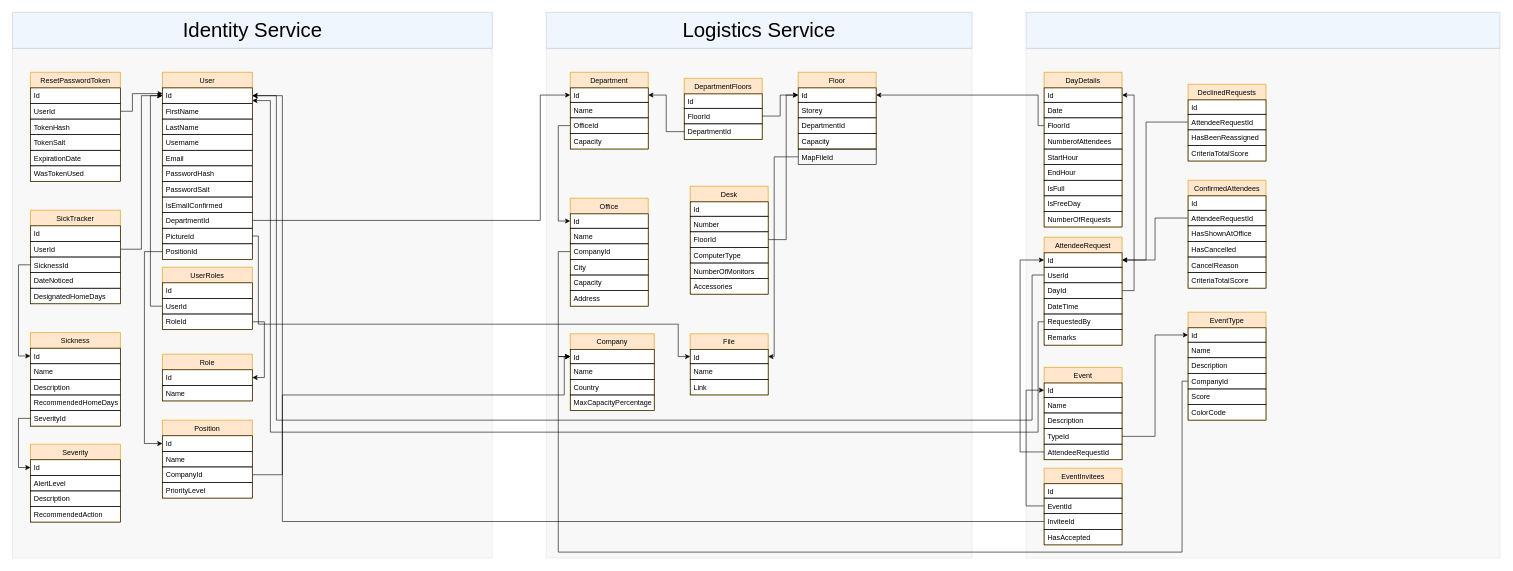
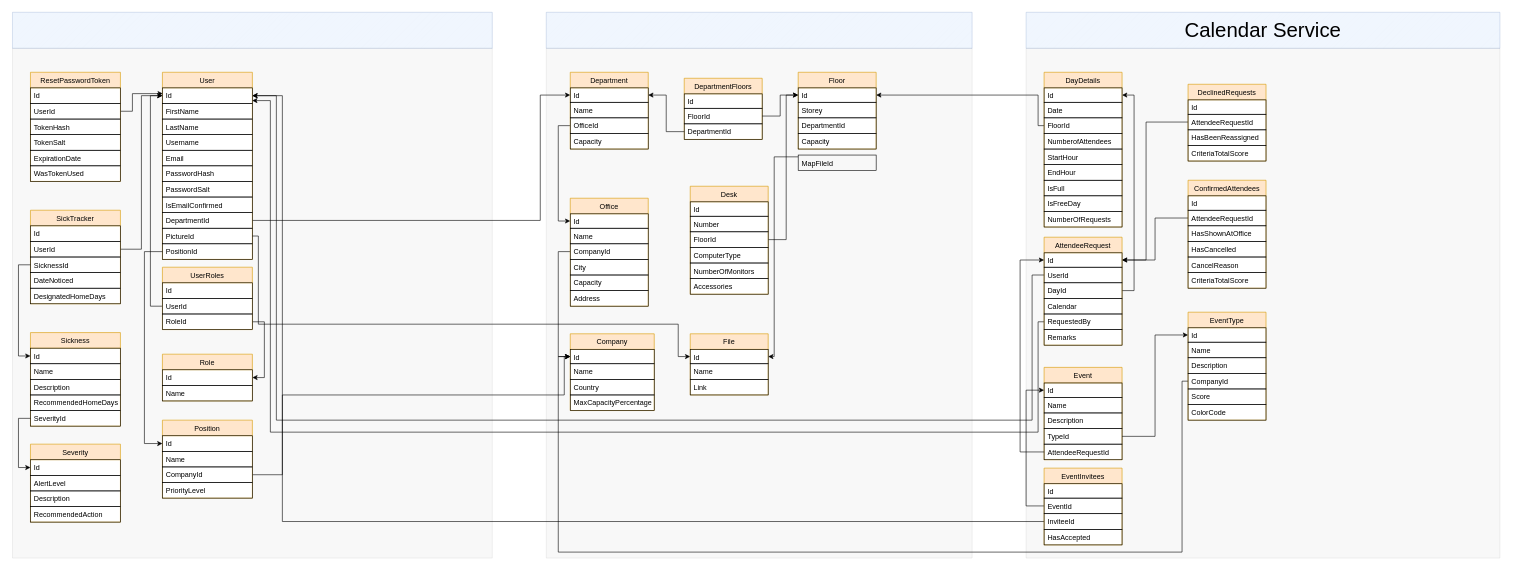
node "Identity Service": removed
node "Logistics Service": removed
node "Calendar Service": added
node "MapFileId": moved (837, 157) -> (837, 163)
node "DateTime": label "DateTime" -> "Calendar"
